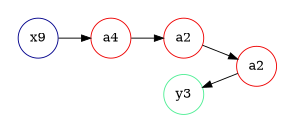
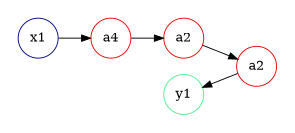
node "x9": label "x9" -> "x1"
node "y3": label "y3" -> "y1"
